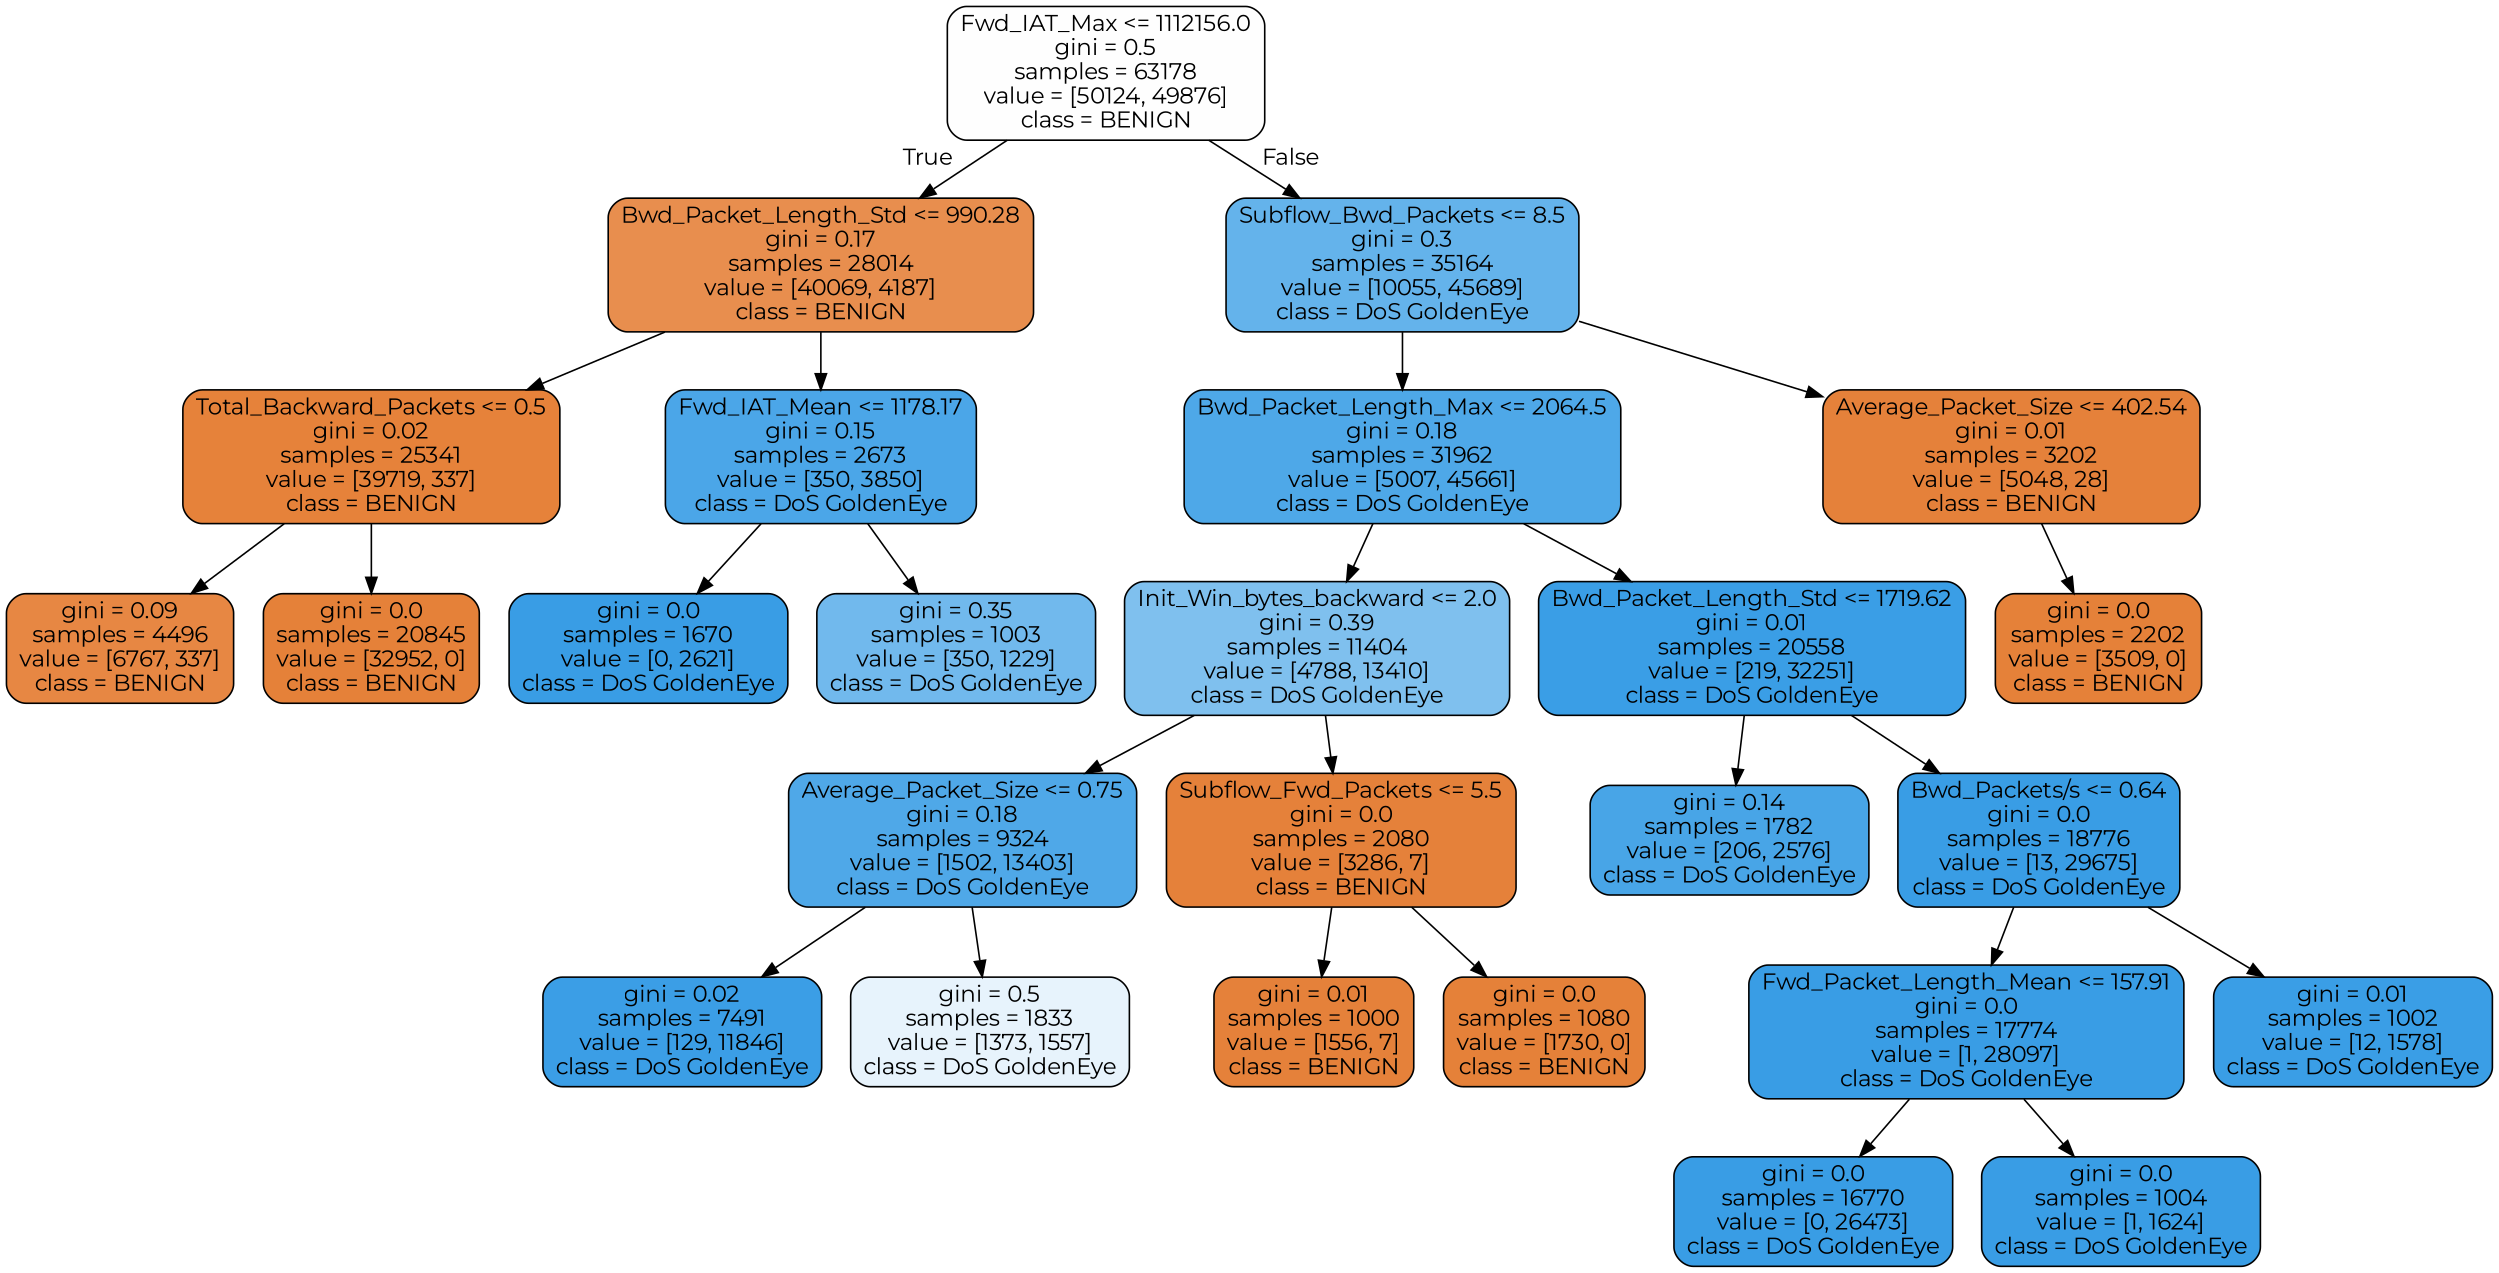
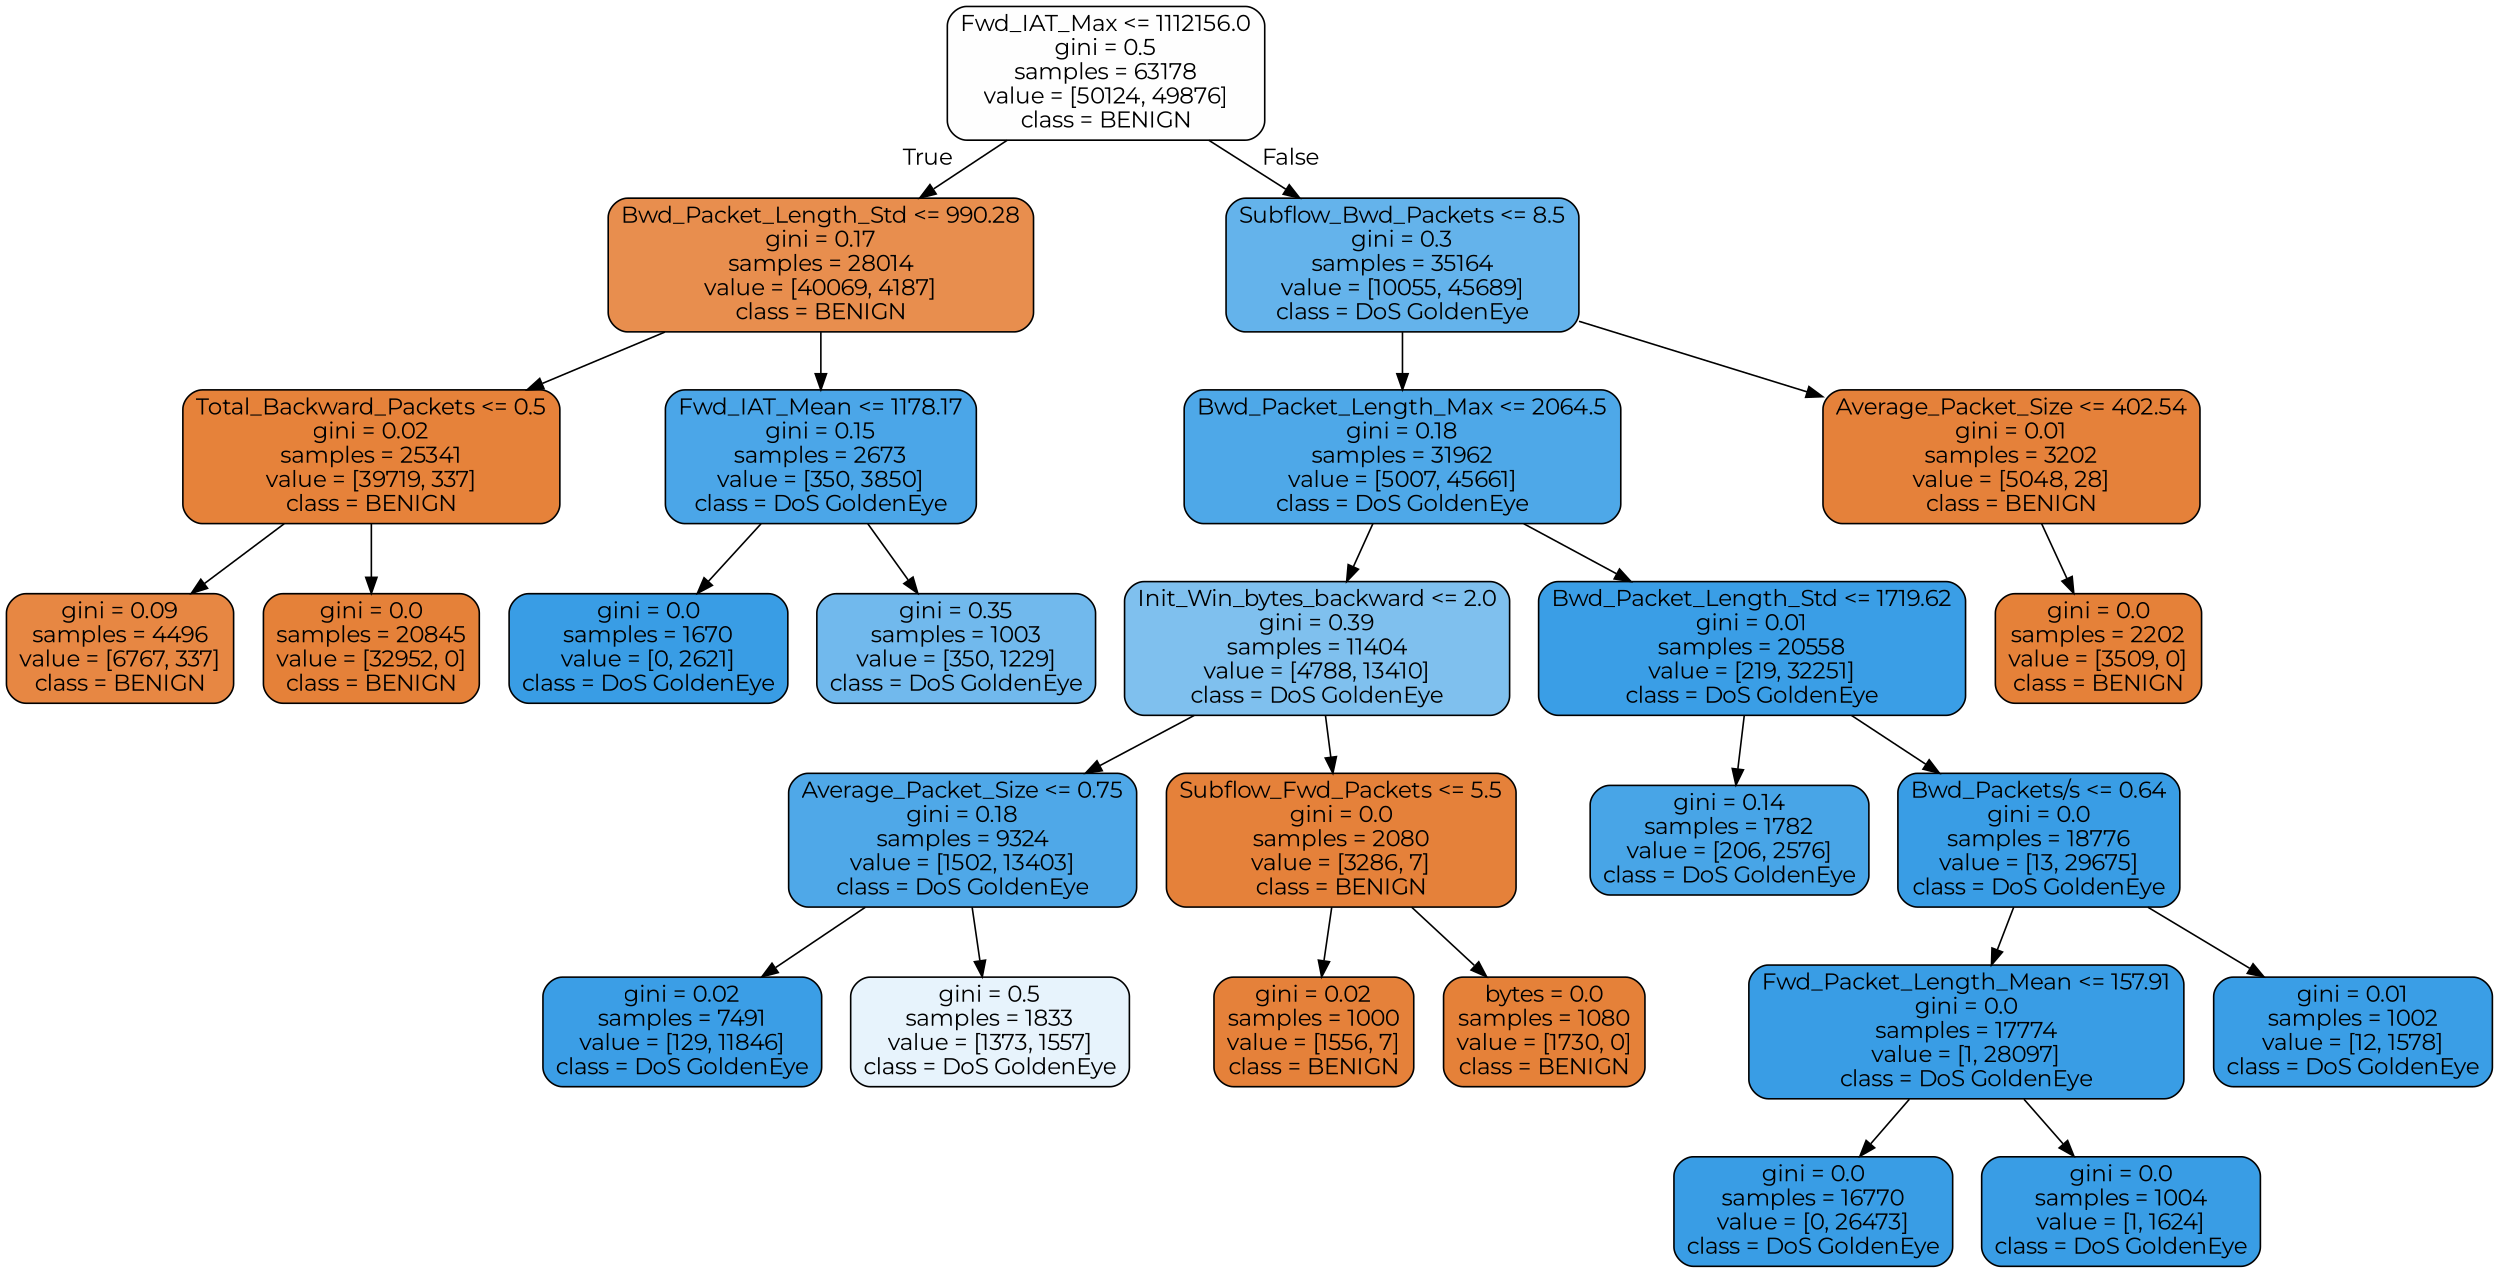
node "gini = 0.01 samples = 1000 value = [1556, 7] class = BENIGN": label "gini = 0.01 samples = 1000 value = [1556, 7] class = BENIGN" -> "gini = 0.02 samples = 1000 value = [1556, 7] class = BENIGN"
node "gini = 0.0 samples = 1080 value = [1730, 0] class = BENIGN": label "gini = 0.0 samples = 1080 value = [1730, 0] class = BENIGN" -> "bytes = 0.0 samples = 1080 value = [1730, 0] class = BENIGN"
